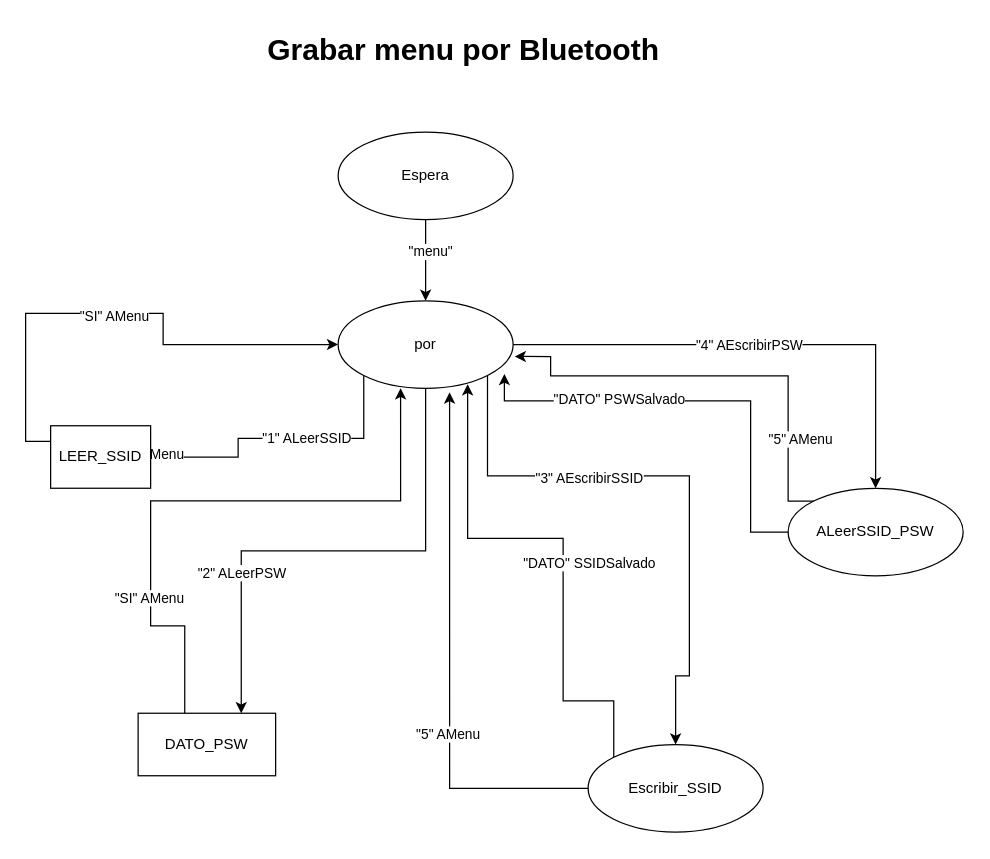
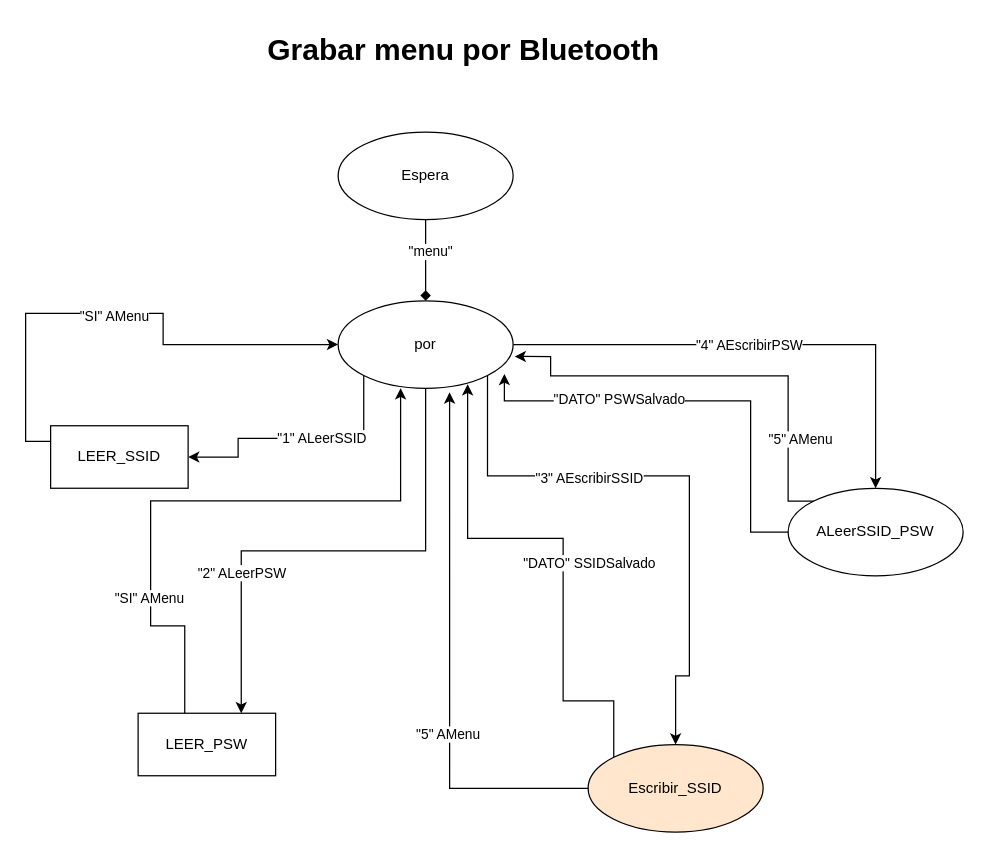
edge "Espera" -> "por": arrowhead classic -> diamond
node "LEER_SSID": size 100x63 -> 138x63
node "DATO_PSW": label "DATO_PSW" -> "LEER_PSW"
node "Escribir_SSID": fillcolor #ffffff -> #ffe6cc
